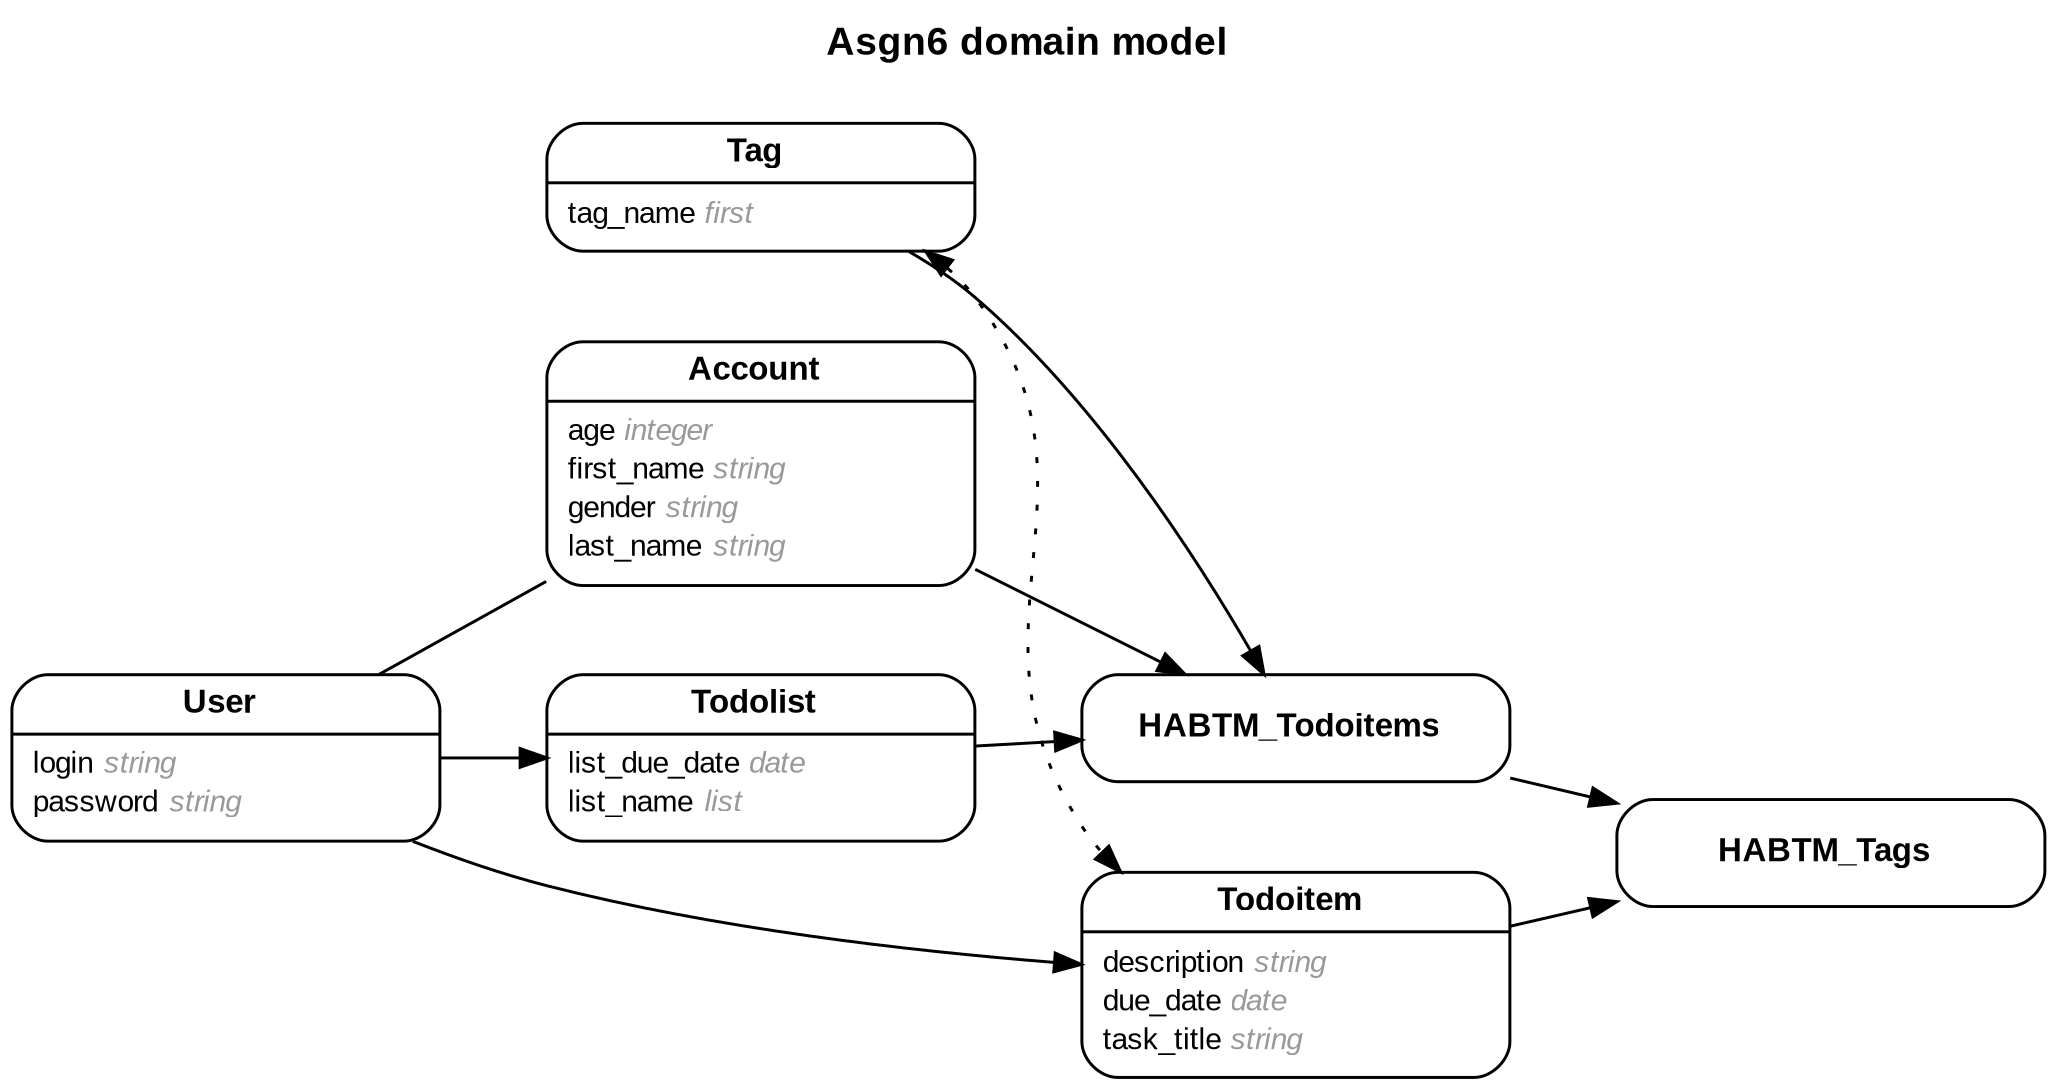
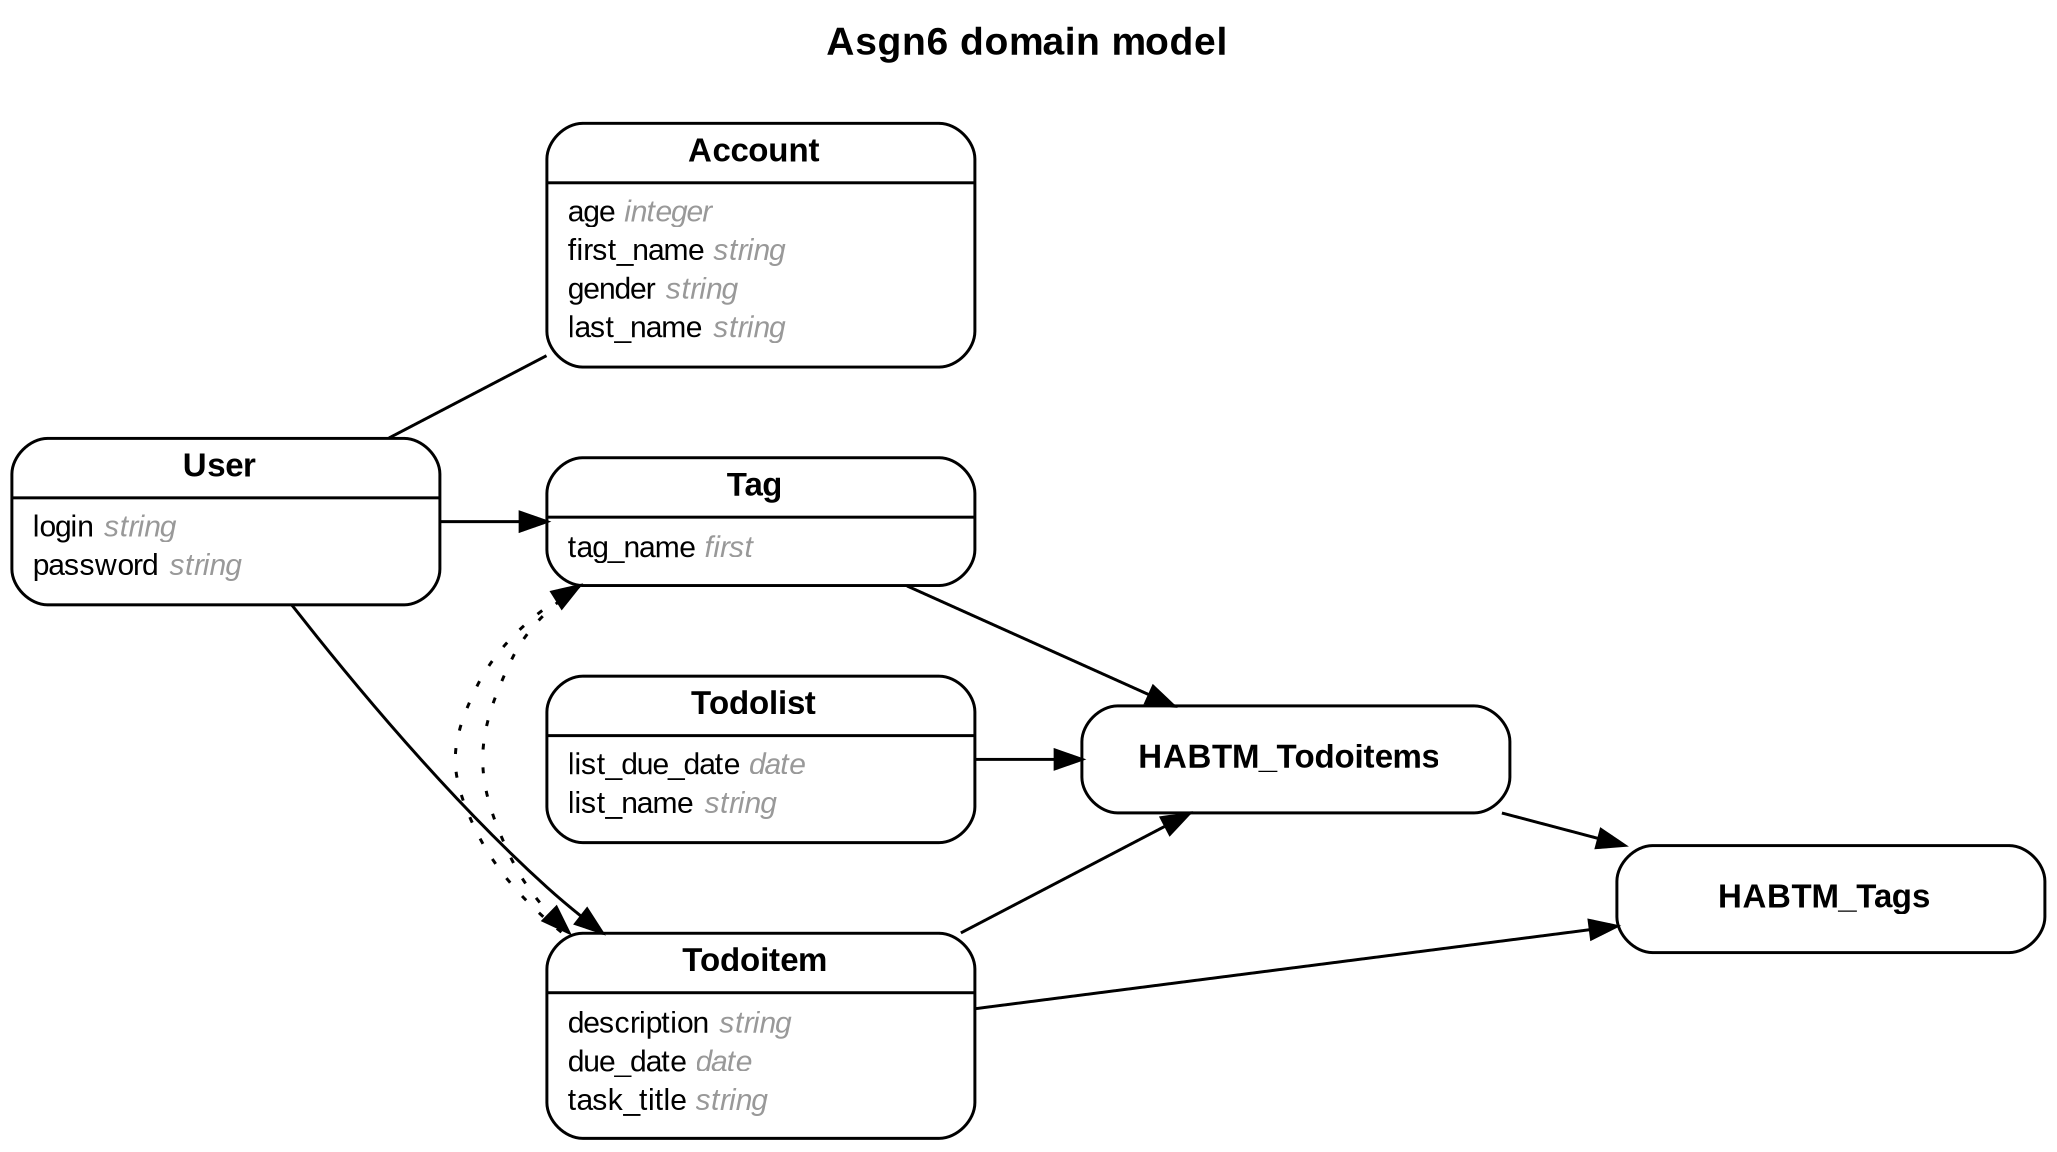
edge "Account" -- "HABTM_Todoitems": now "Todoitem" -- "HABTM_Todoitems"
edge "User" -- "Todolist": now "User" -- "Tag"
node "Todolist": text "list" -> "string"
